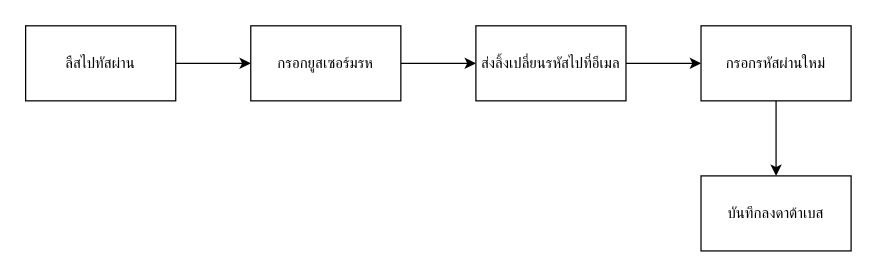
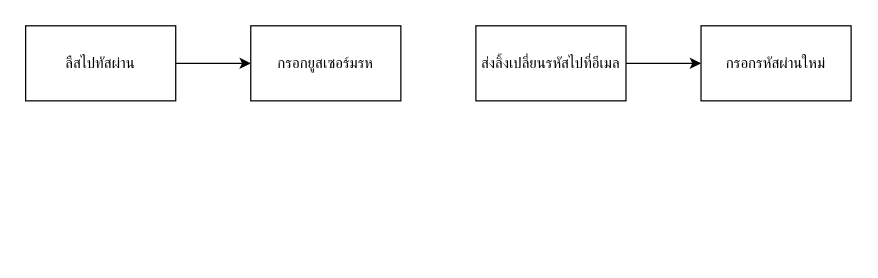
edge "กรอกยูสเซอร์มรห" -> "ส่งลิ้งเปลี่ยนรหัสไปที่อีเมล": removed
edge "กรอกรหัสผ่านใหม่" -> "บันทึกลงดาต้าเบส": removed
node "บันทึกลงดาต้าเบส": removed
